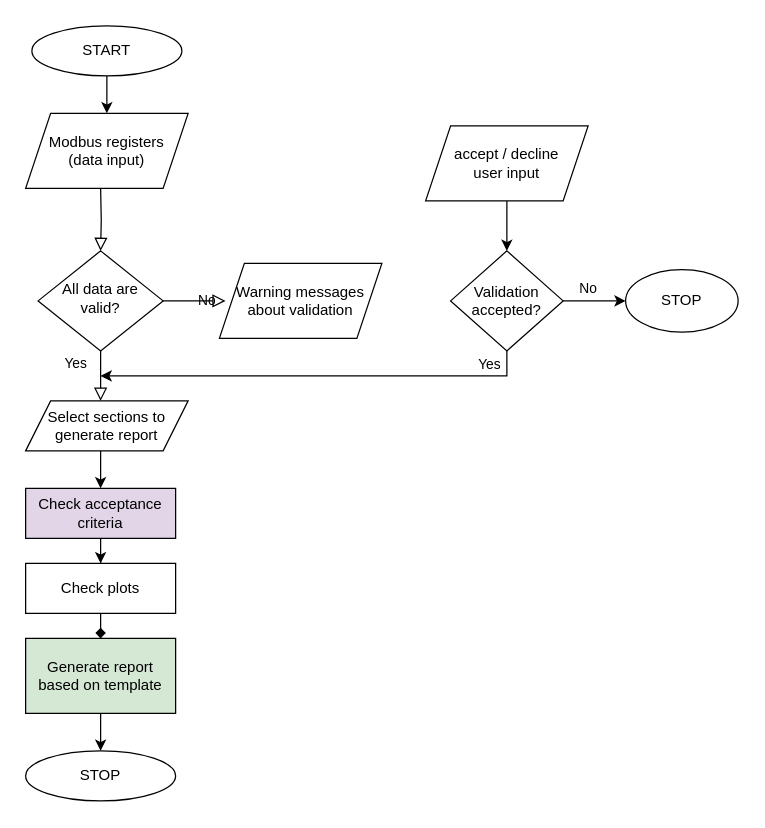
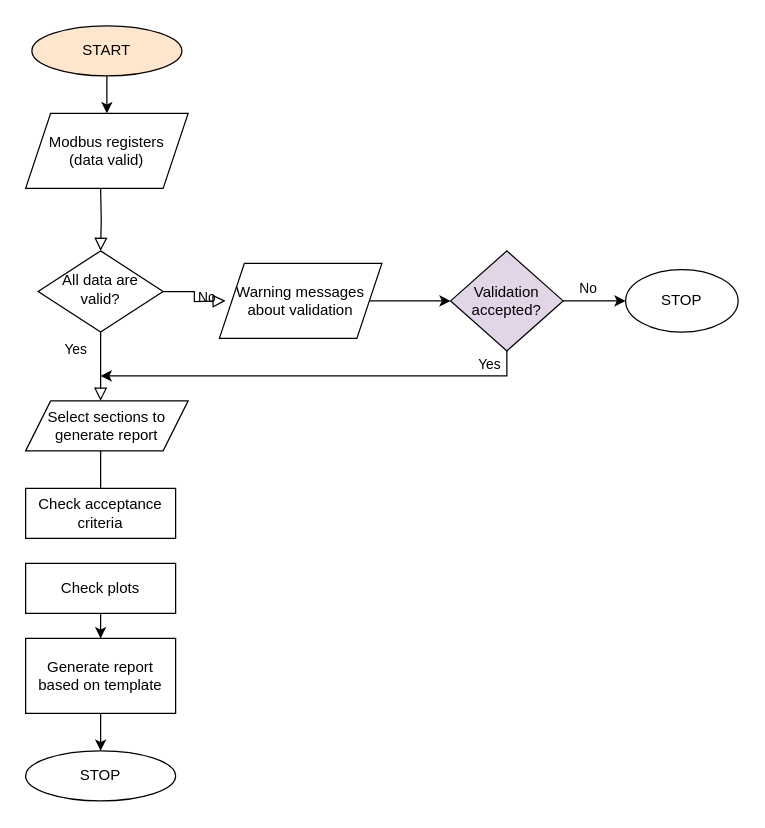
node "START": fillcolor #ffffff -> #ffe6cc
node "Modbus registers (data input)": label "Modbus registers (data input)" -> "Modbus registers (data valid)"
node "accept / decline user input": removed
edge "accept / decline user input" -> "Validation accepted?": removed
node "All data are valid?": size 125x100 -> 125x81
edge "Warning messages about validation" -> "Validation accepted?": added
node "Validation accepted?": fillcolor #ffffff -> #e1d5e7
edge "Select sections to generate report" -> "Check acceptance criteria": arrowhead classic -> none
node "Check acceptance criteria": fillcolor #e1d5e7 -> #ffffff
edge "Check acceptance criteria" -> "Check plots": removed
edge "Check plots" -> "Generate report based on template": arrowhead diamond -> classic
node "Generate report based on template": fillcolor #d5e8d4 -> #ffffff
